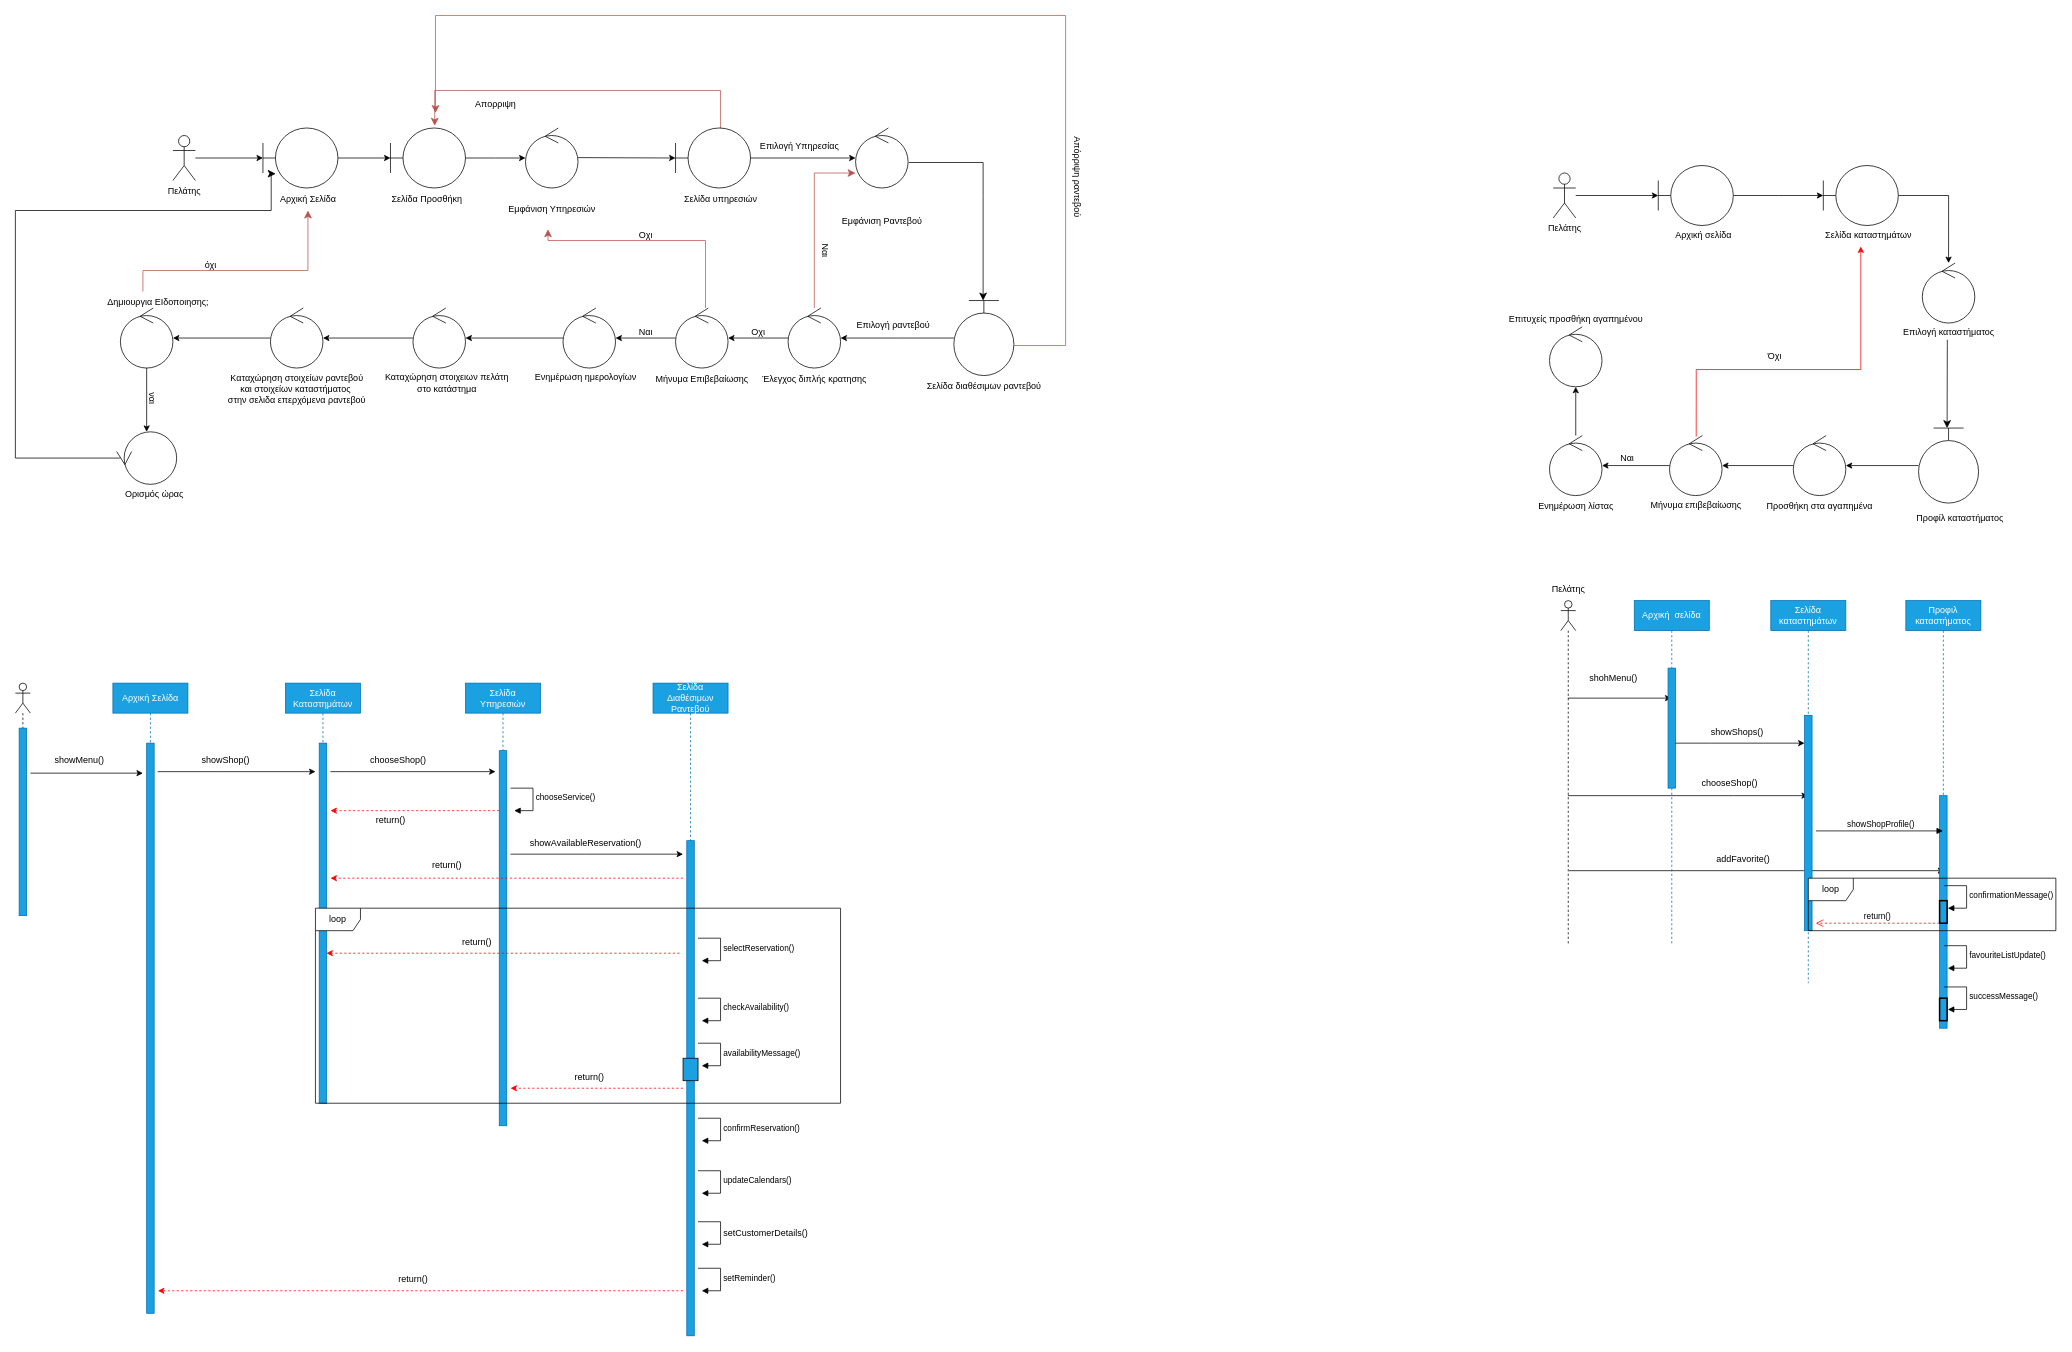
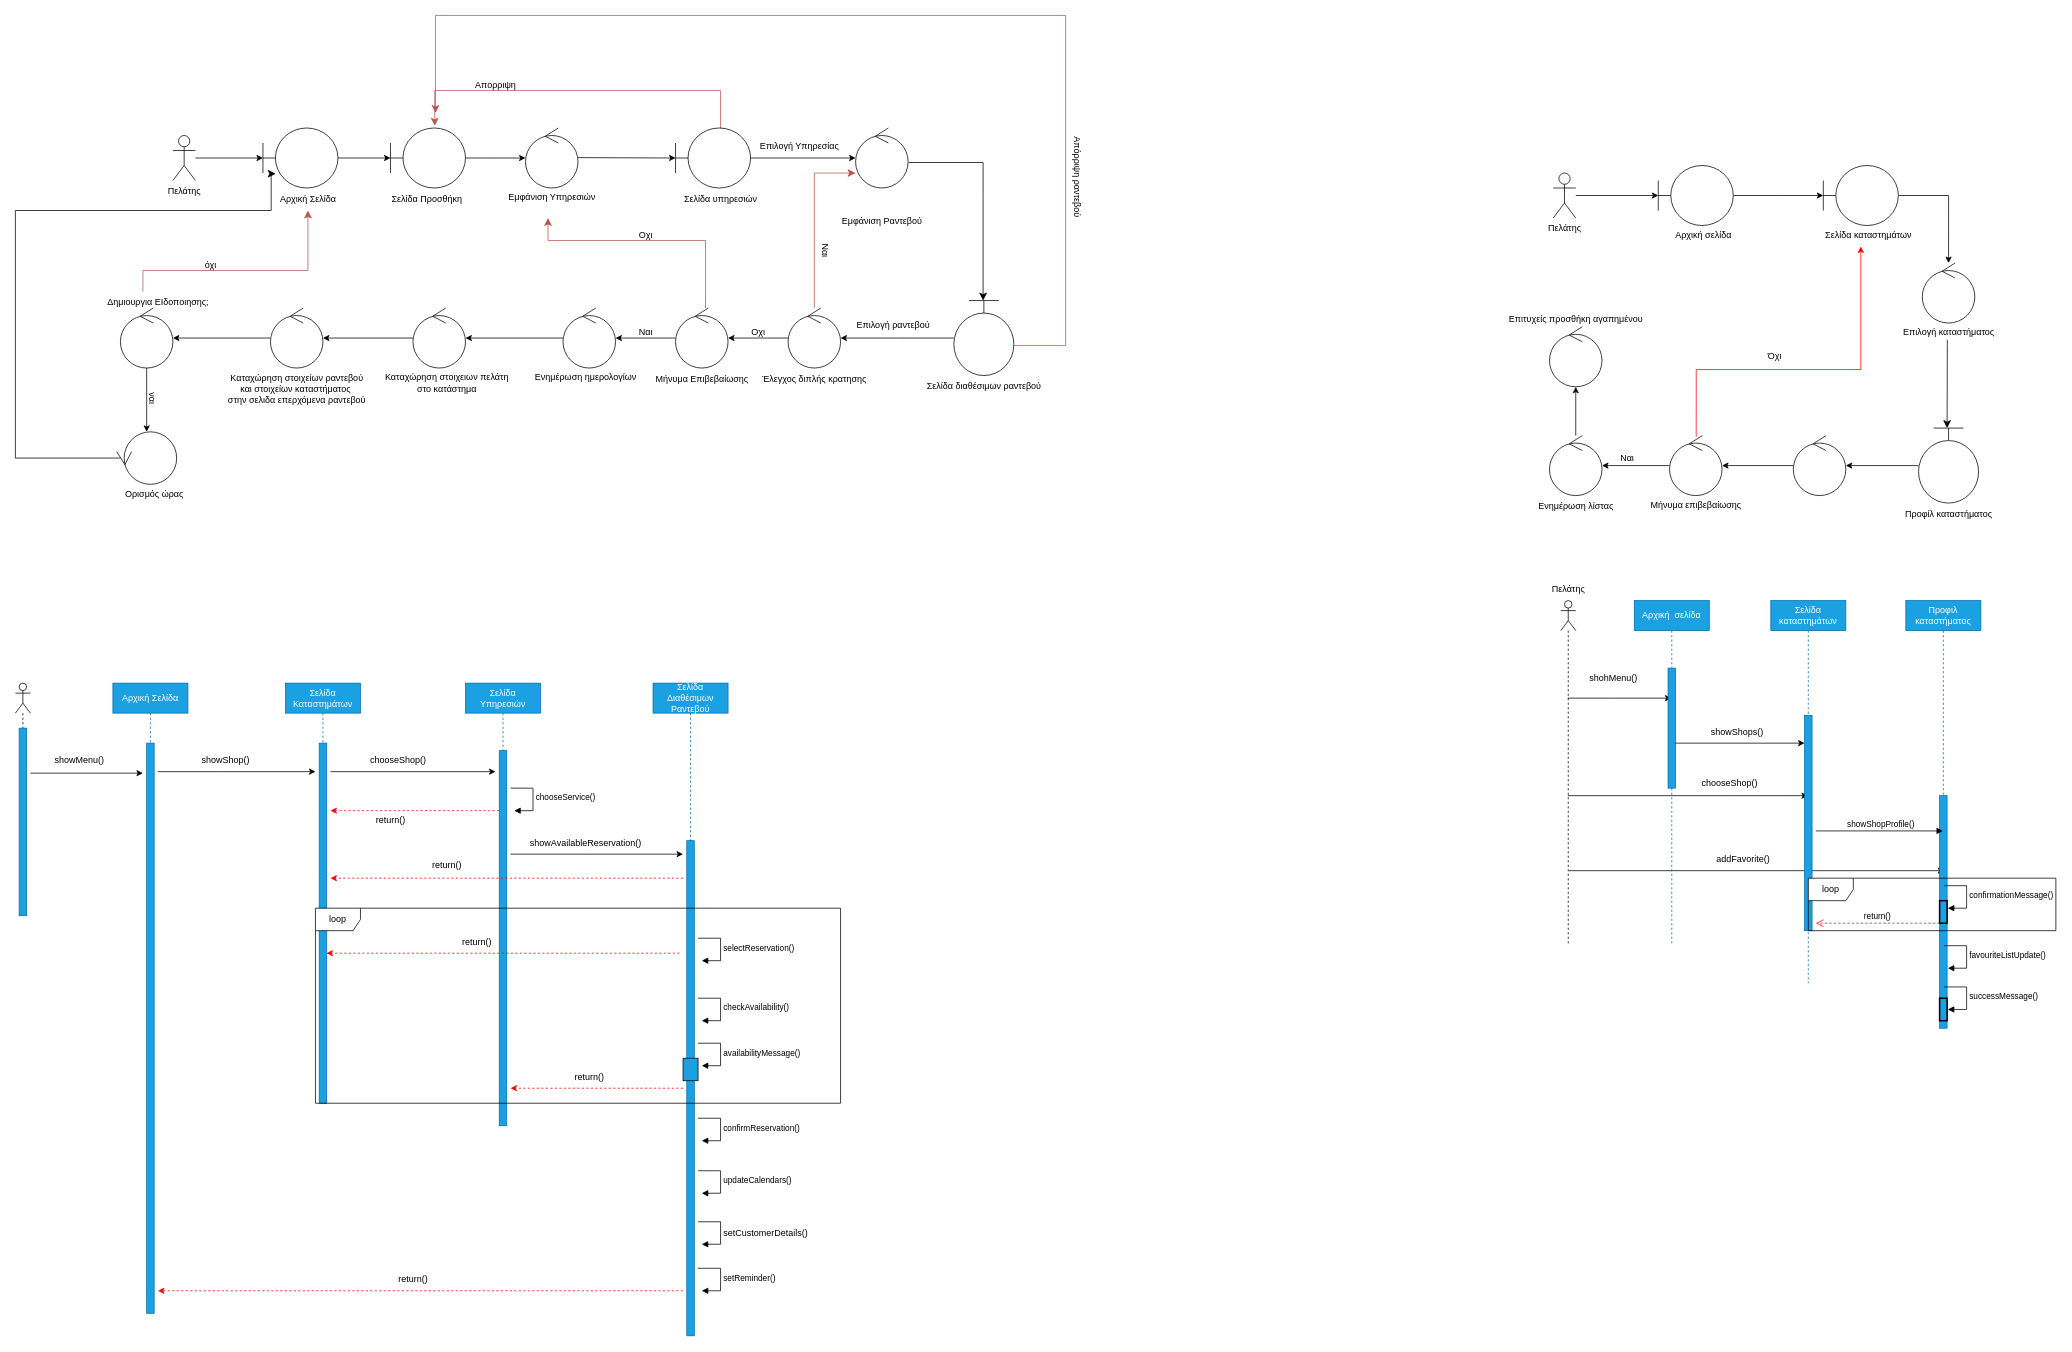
node "Απορριψη": moved (495, 104) -> (495, 85)
node "Εμφάνιση Υπηρεσιών": moved (552, 214) -> (552, 203)
node "Προσθήκη στα αγαπημένα": removed
node "Προφίλ καταστήματος": moved (1959, 518) -> (1948, 514)
